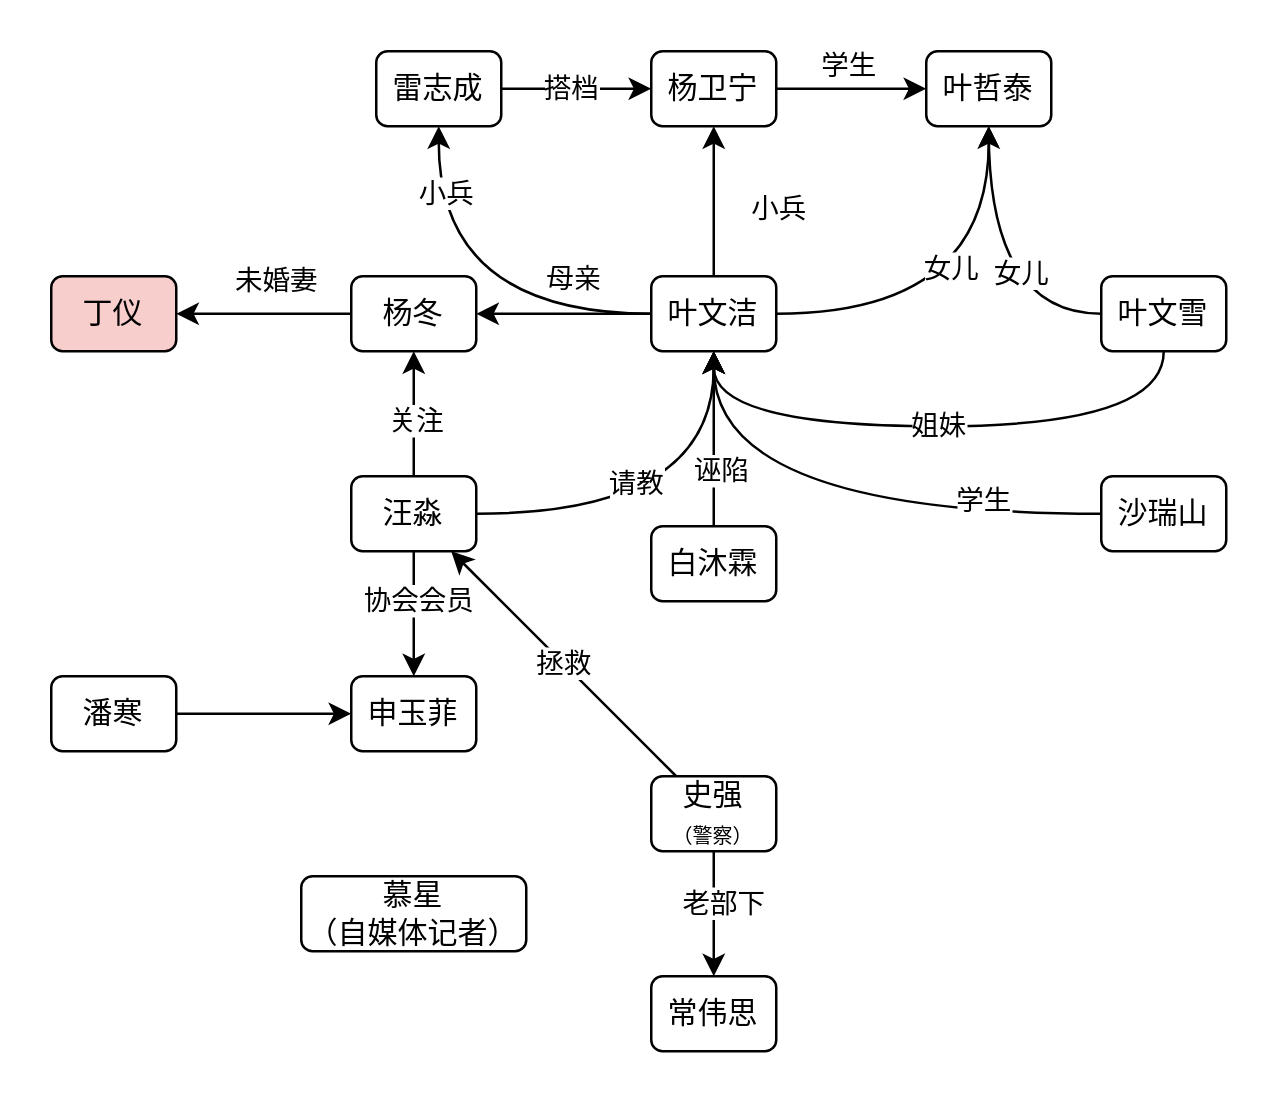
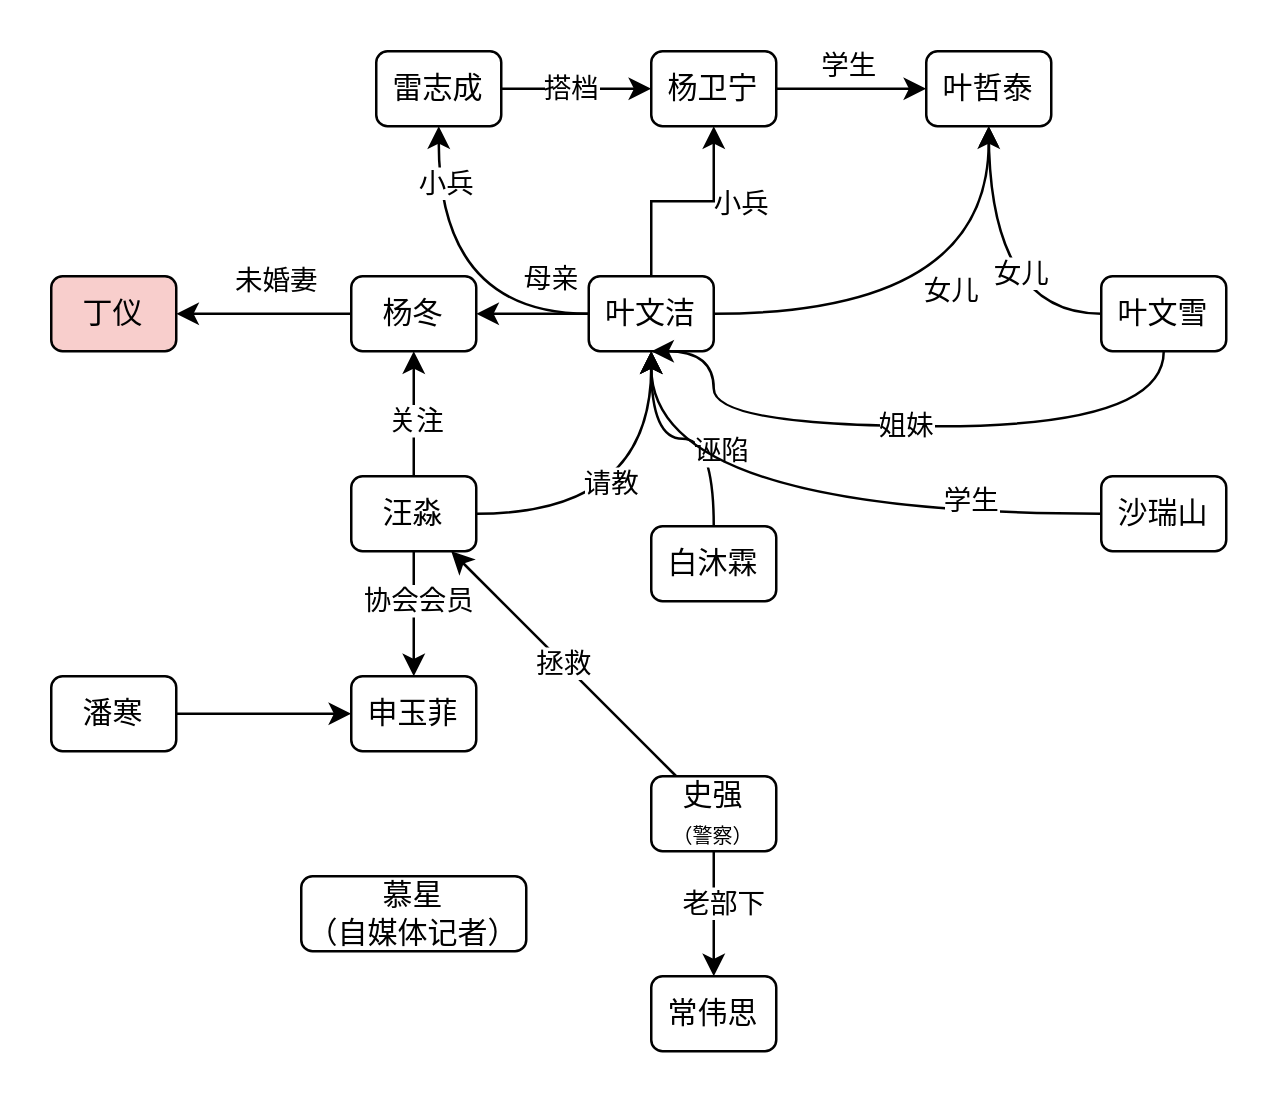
node "叶文洁": moved (714, 314) -> (651, 314)
